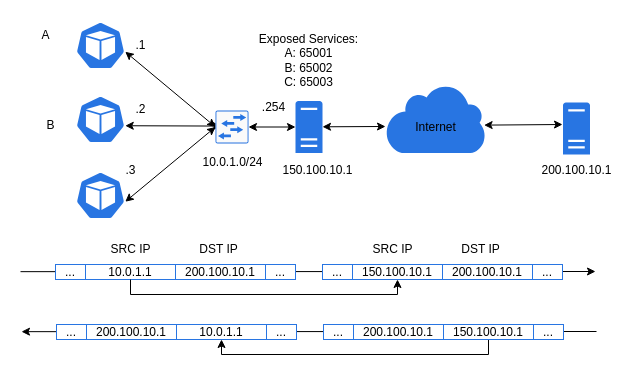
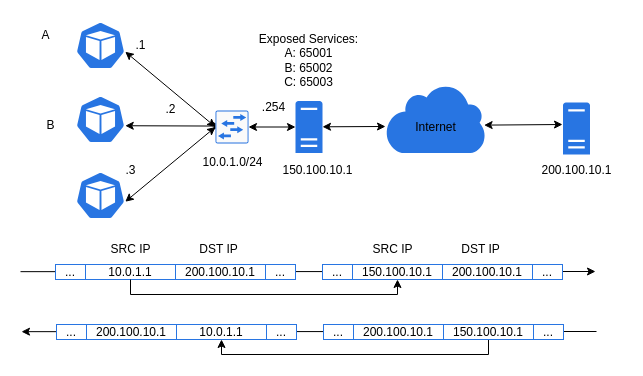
node ".2": moved (141, 110) -> (171, 110)
